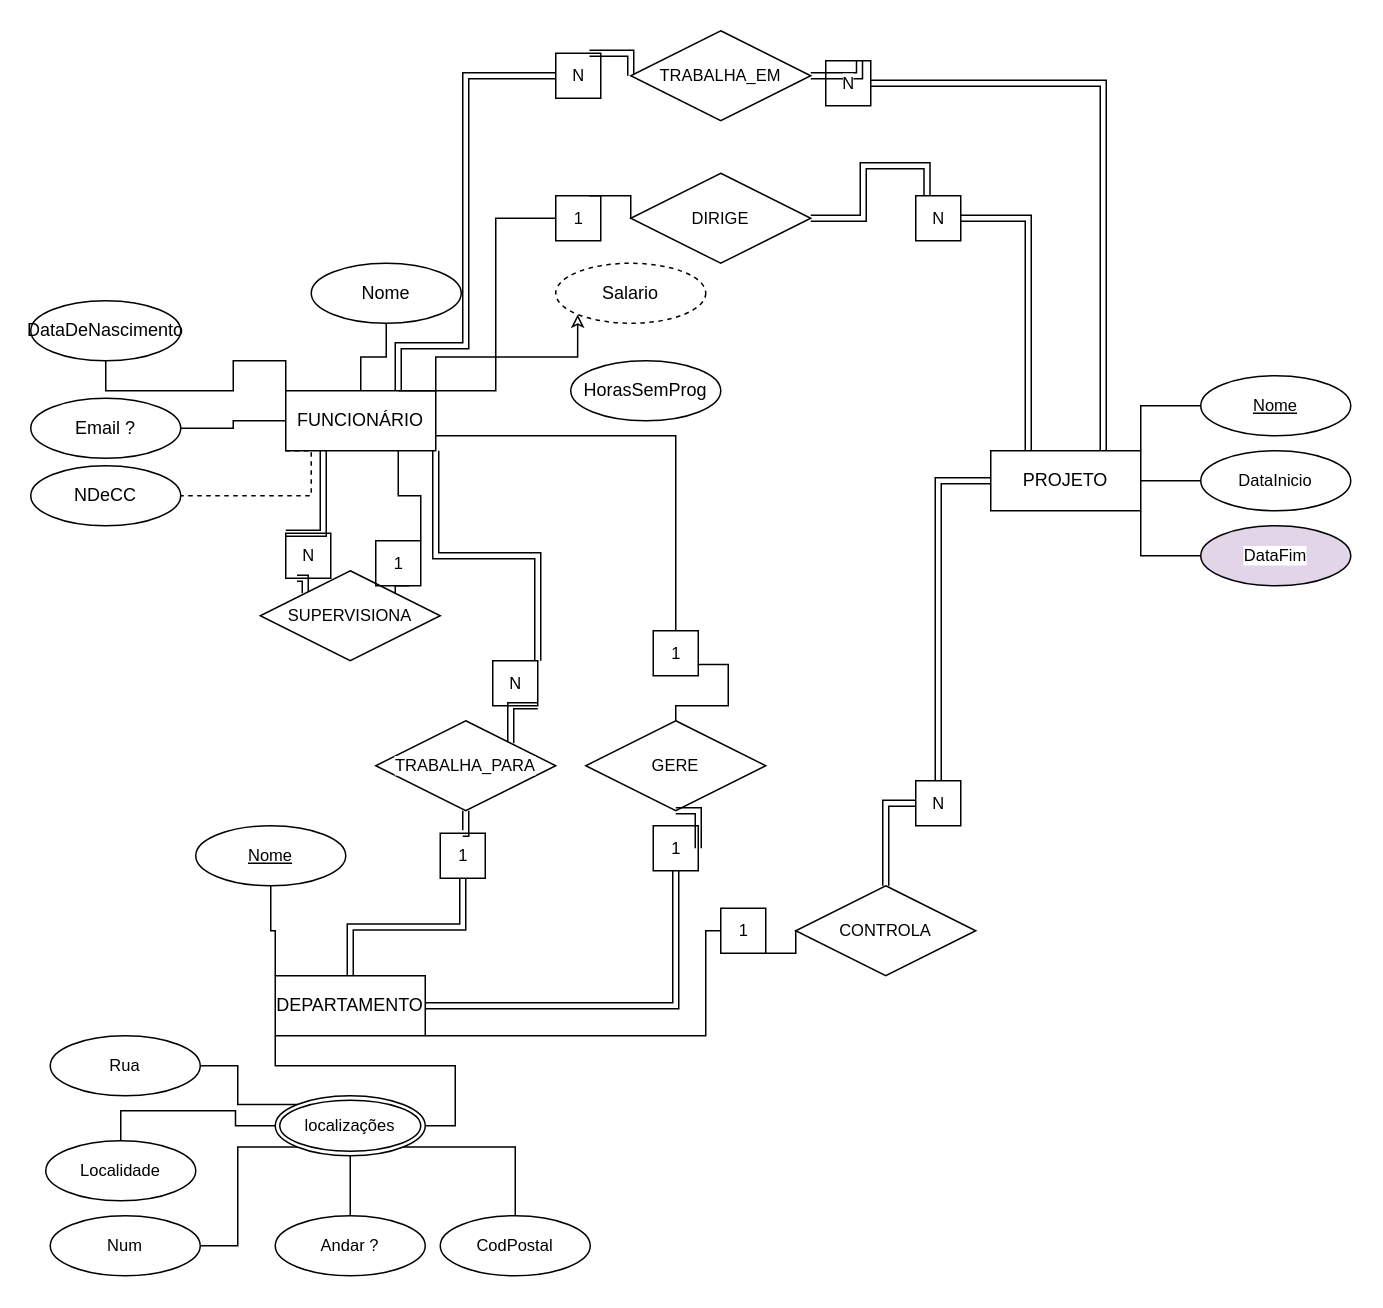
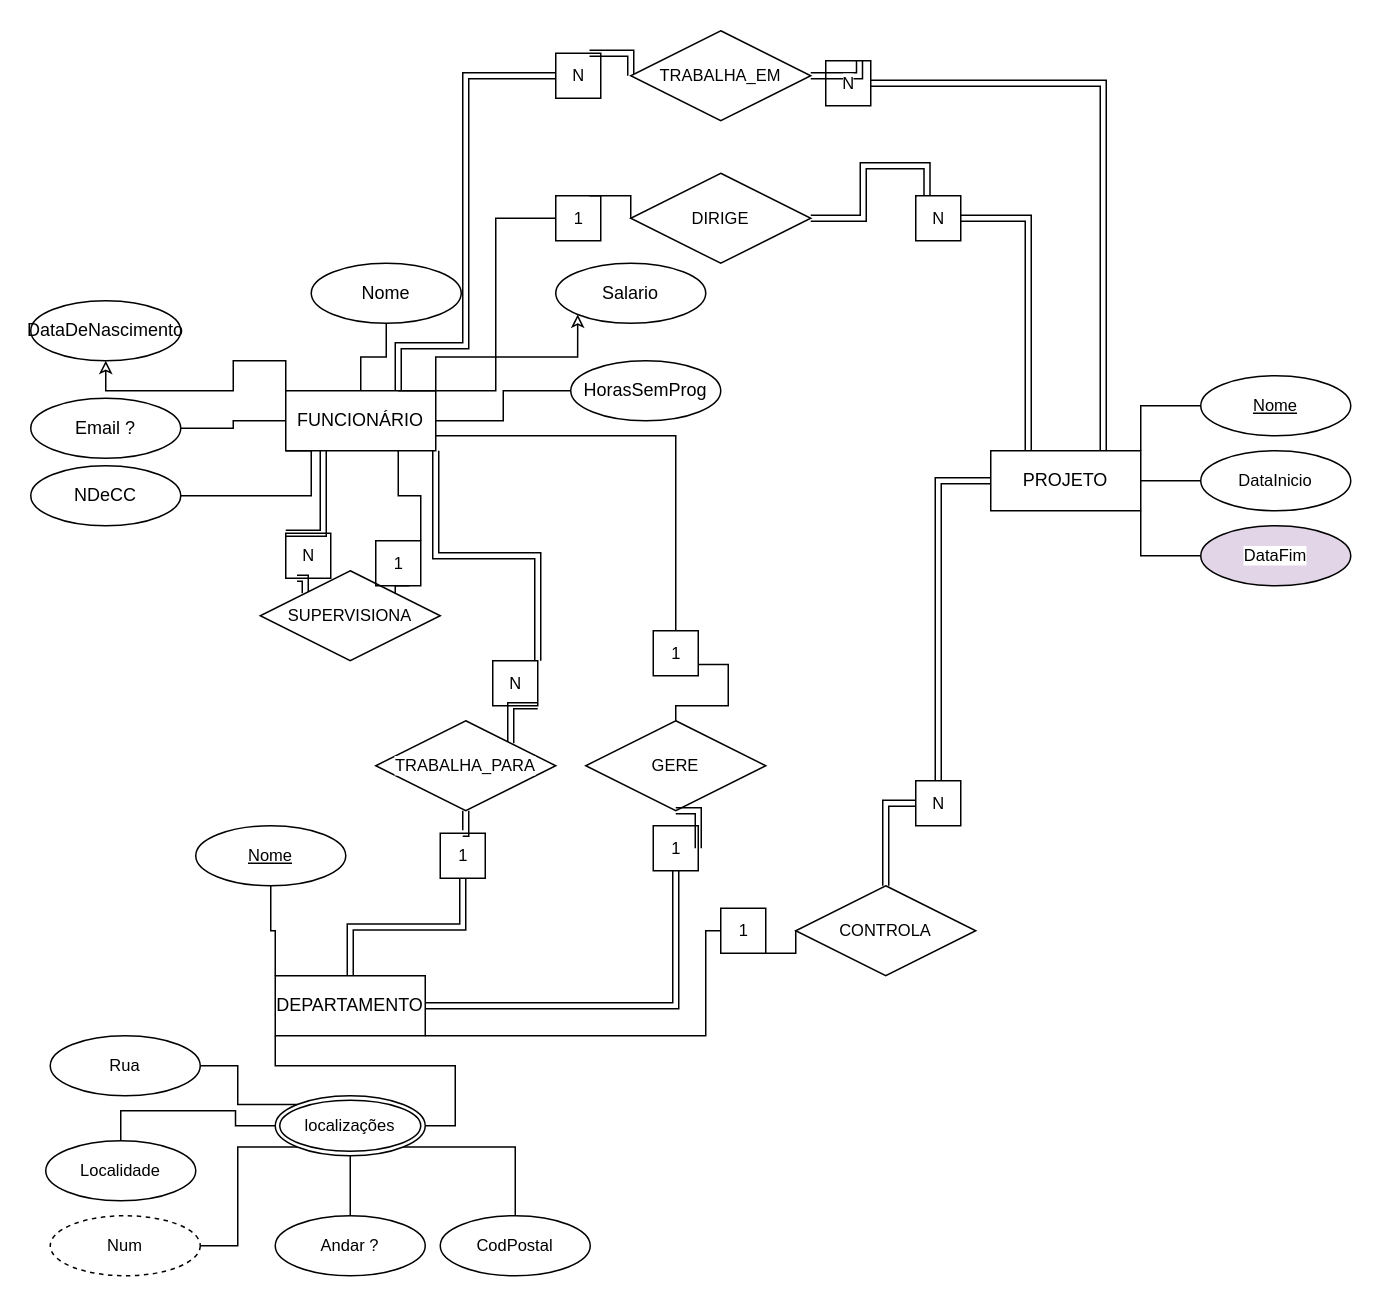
node "Salario": style dashed -> solid
edge "DataDeNascimento" -- "FUNCIONÁRIO": arrowhead none -> classic
edge "HorasSemProg" -- "FUNCIONÁRIO": added
edge "FUNCIONÁRIO" -- "NDeCC": style dashed -> solid
node "Num": style solid -> dashed
